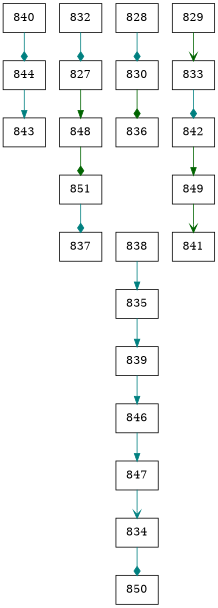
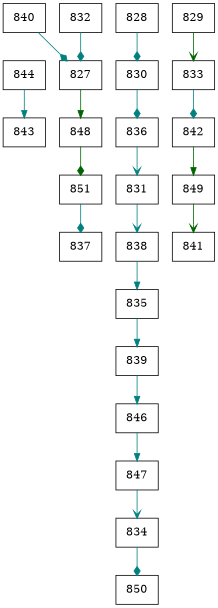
edge "840" -> "844": now "840" -> "827"
edge "830" -> "836": color darkgreen -> teal
node "831": added
